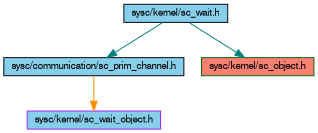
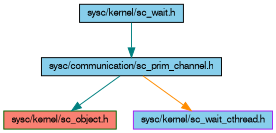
edge "sysc/kernel/sc_wait.h" -> "sysc/kernel/sc_object.h": now "sysc/communication/sc_prim_channel.h" -> "sysc/kernel/sc_object.h"
node "sysc/kernel/sc_wait_object.h": label "sysc/kernel/sc_wait_object.h" -> "sysc/kernel/sc_wait_cthread.h"
